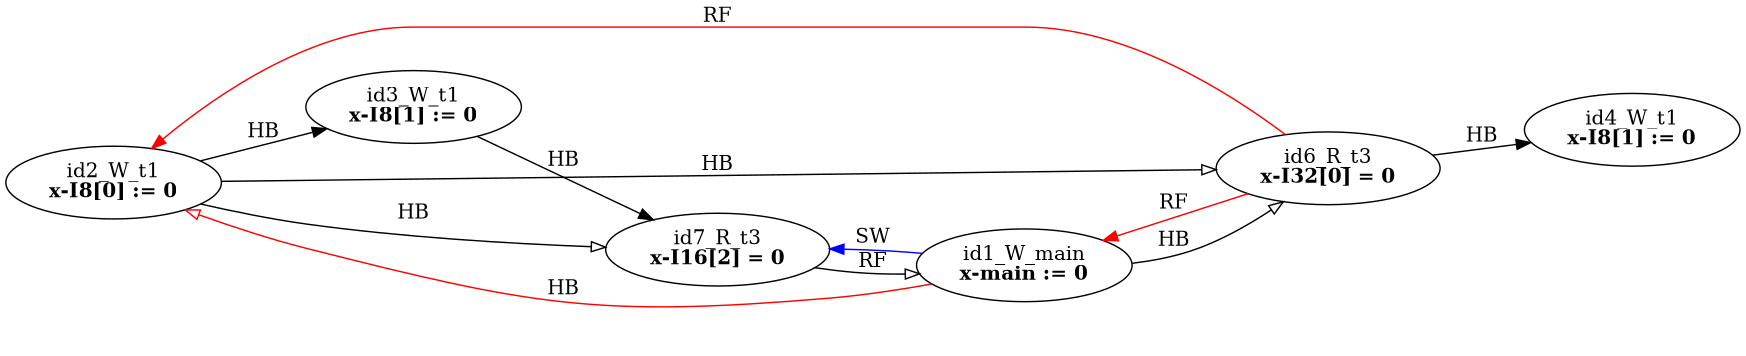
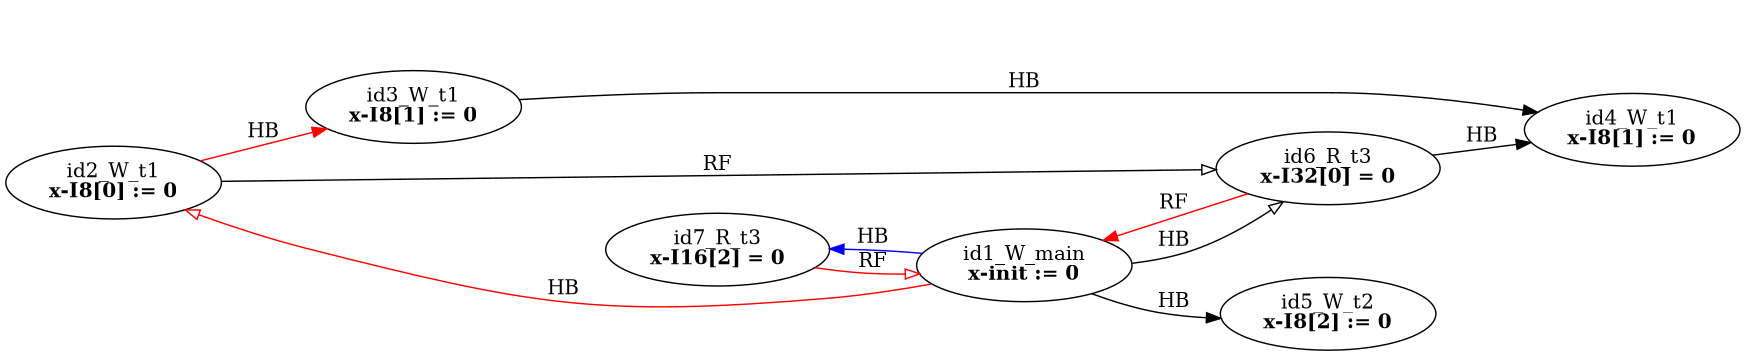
edge "id6_R_t3" -> "id2_W_t1": removed, label "RF"
edge "id2_W_t1" -> "id3_W_t1": color black -> red
edge "id2_W_t1" -> "id6_R_t3": label "HB" -> "RF"
edge "id3_W_t1" -> "id7_R_t3": now "id3_W_t1" -> "id4_W_t1"
edge "id2_W_t1" -> "id7_R_t3": removed, label "HB"
edge "id1_W_main" -> "id7_R_t3": label "SW" -> "HB"
edge "id7_R_t3" -> "id1_W_main": color black -> red
node "id1_W_main": text "x-main := 0" -> "x-init := 0"
node "id5_W_t2": added
